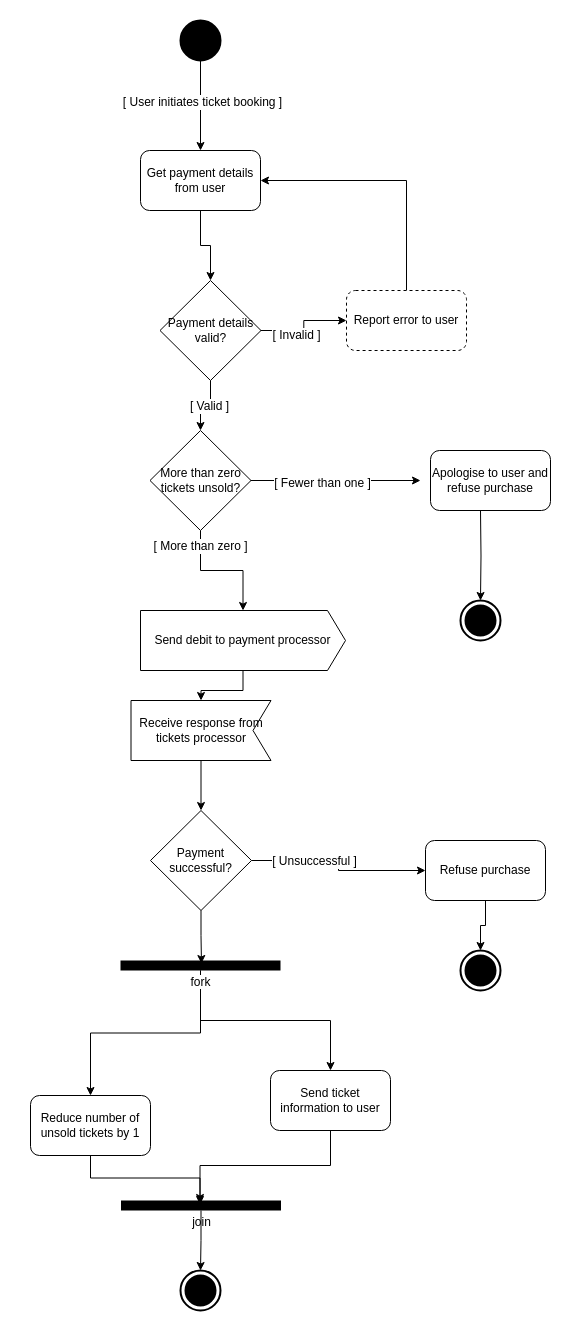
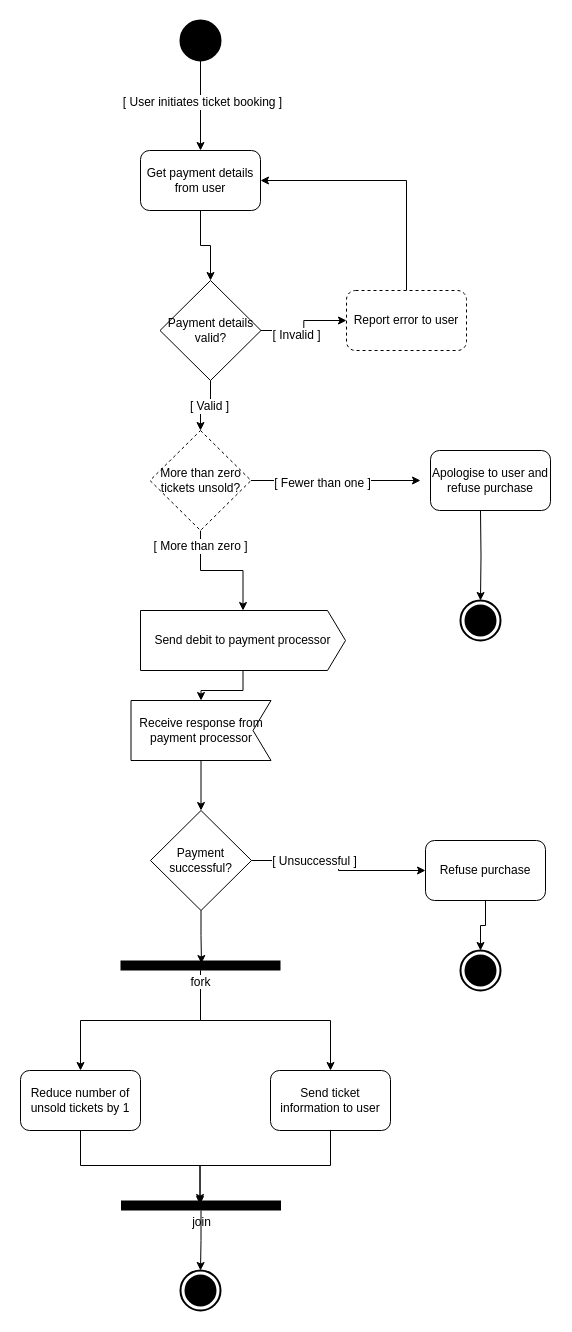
node "More than zero tickets unsold?": style solid -> dashed
node "Receive response from tickets processor": label "Receive response from tickets processor" -> "Receive response from payment processor"
node "Reduce number of unsold tickets by 1": moved (91, 1126) -> (81, 1101)
